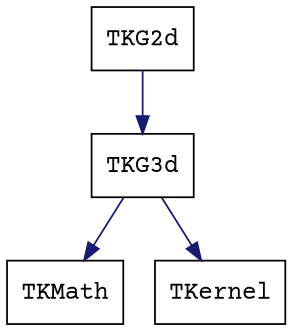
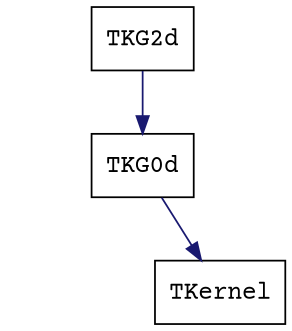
node "TKG3d": label "TKG3d" -> "TKG0d"
node "TKMath": removed
